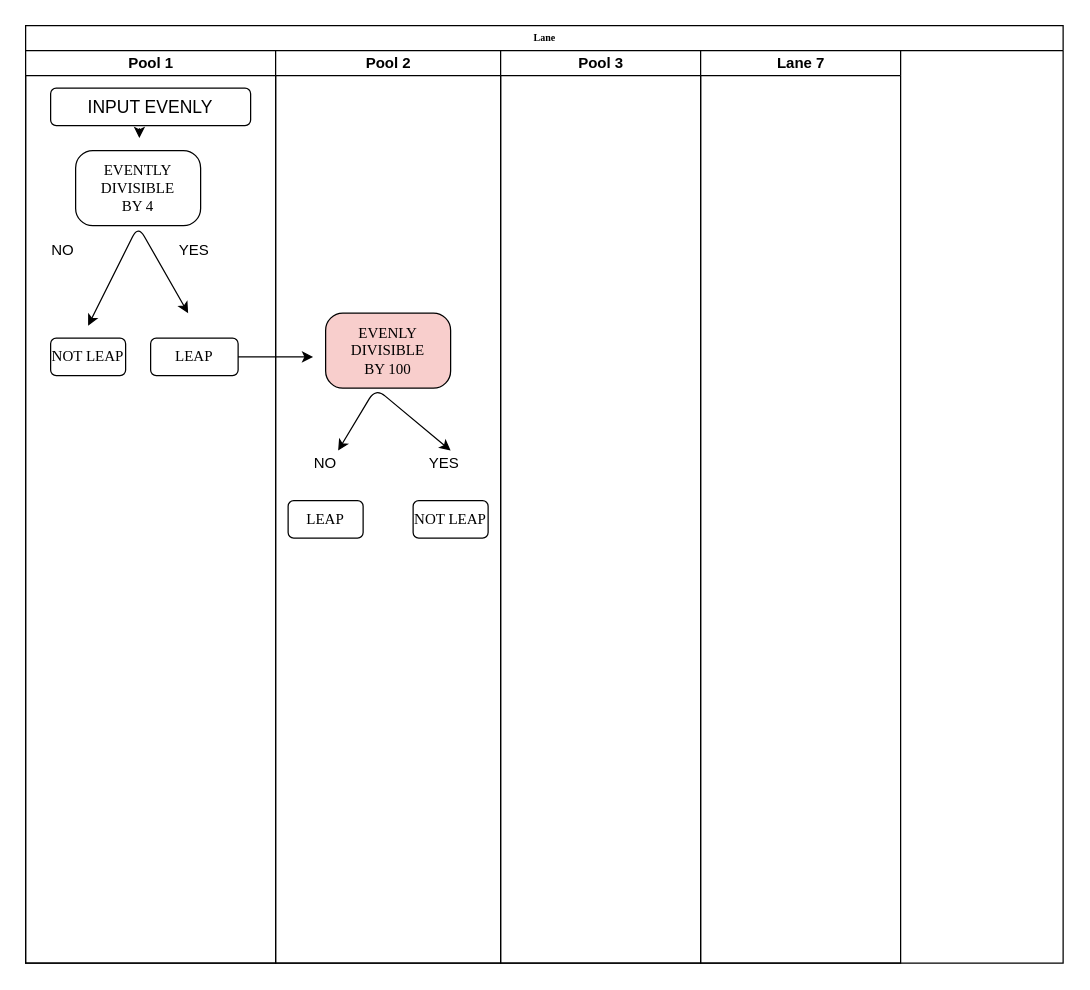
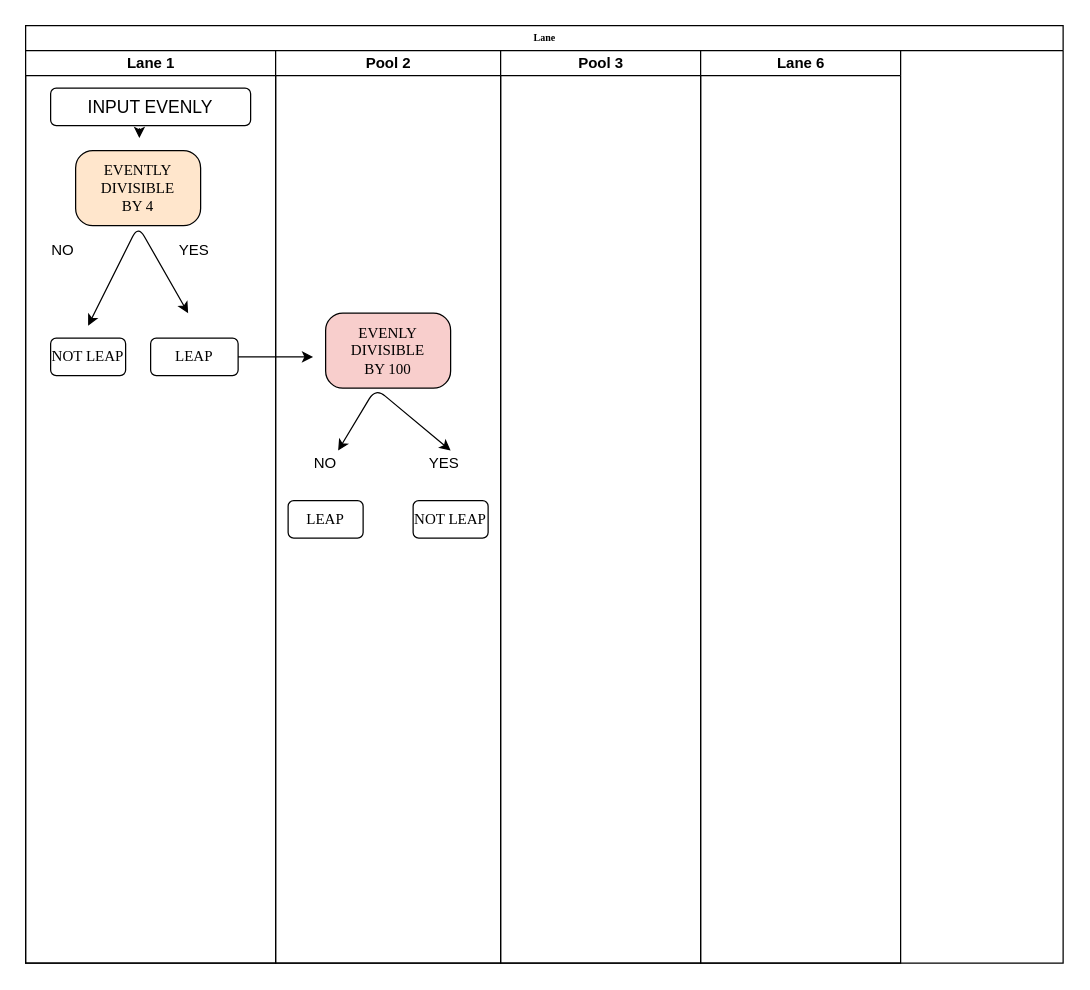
node "Pool 1": label "Pool 1" -> "Lane 1"
node "Lane 7": label "Lane 7" -> "Lane 6"
node "EVENTLY DIVISIBLE BY 4": fillcolor #ffffff -> #ffe6cc
